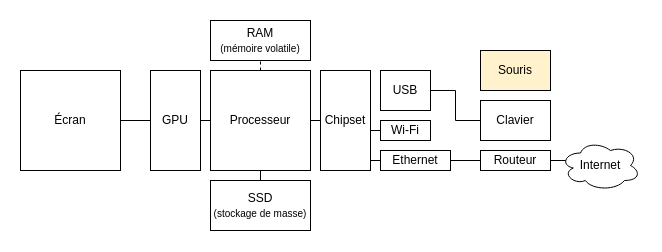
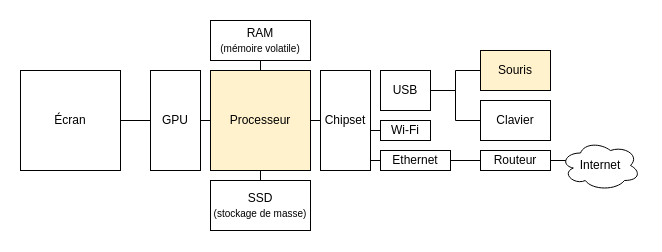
edge "RAM (mémoire volatile)" -- "Processeur": style dashed -> solid
edge "Souris" -- "USB": added
node "Processeur": fillcolor #ffffff -> #fff2cc
